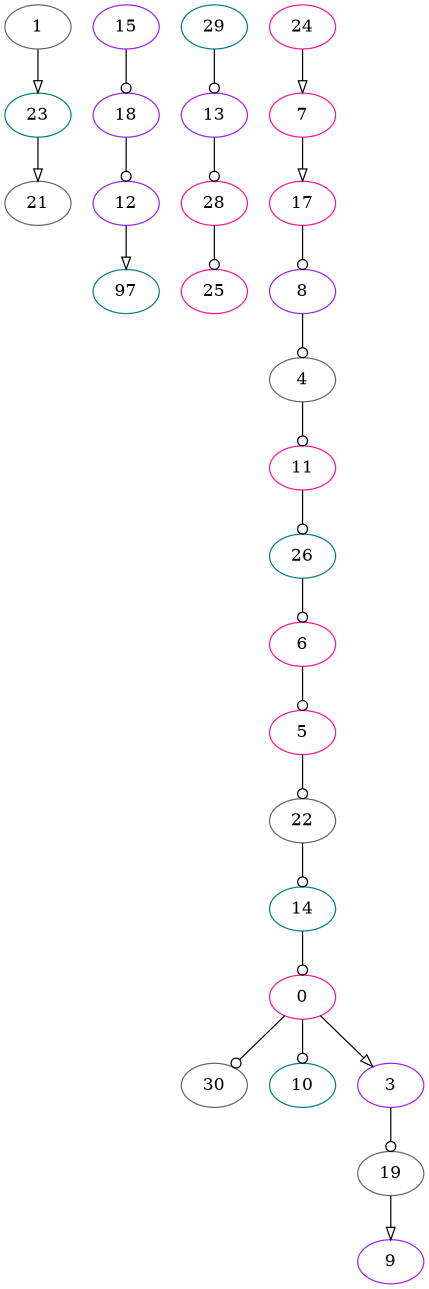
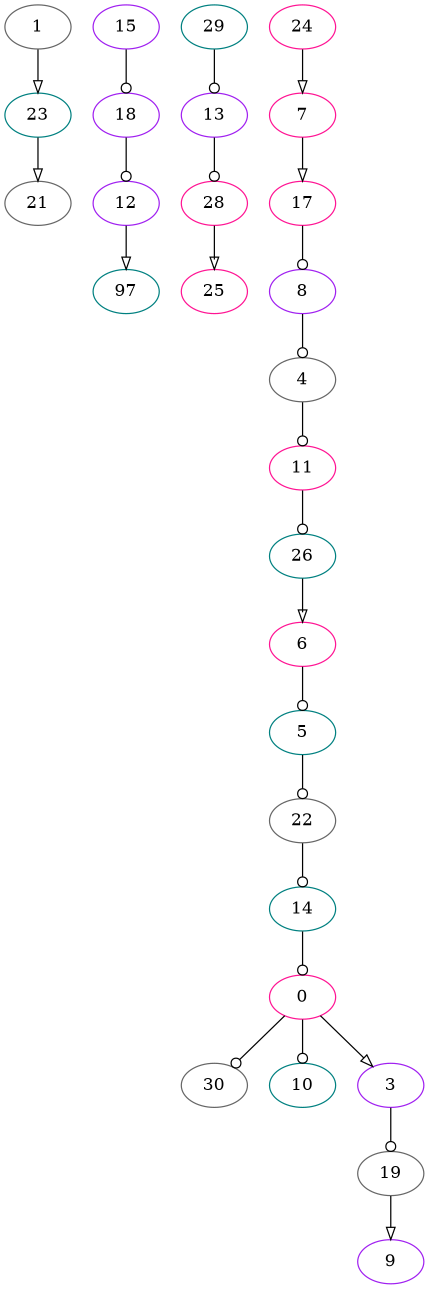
edge "28" -> "25": arrowhead odot -> onormal
edge "26" -> "6": arrowhead odot -> onormal
node "5": color deeppink -> teal
